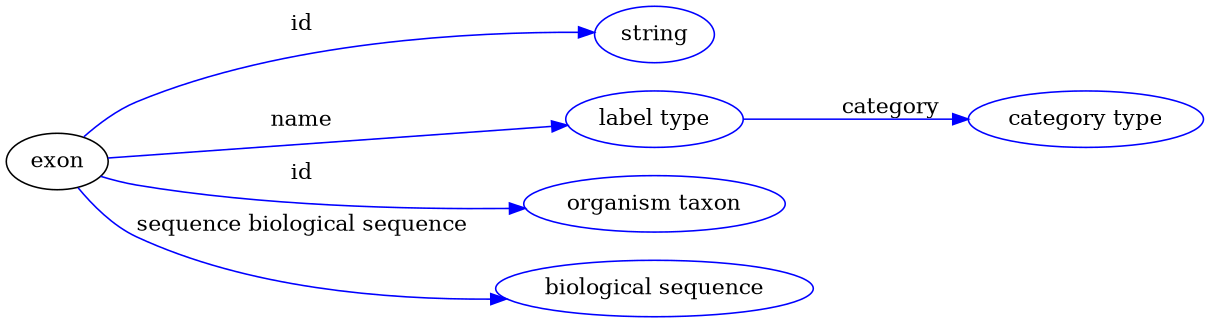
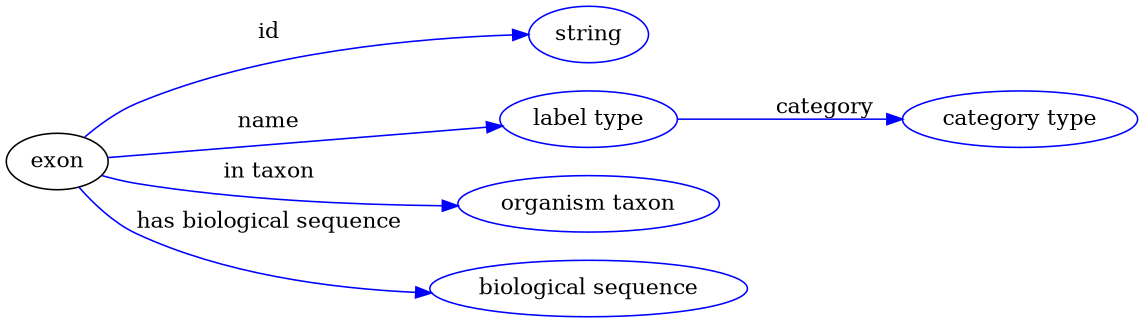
edge "exon" -> "organism taxon": label "id" -> "in taxon"
edge "exon" -> "biological sequence": label "sequence biological sequence" -> "has biological sequence"
